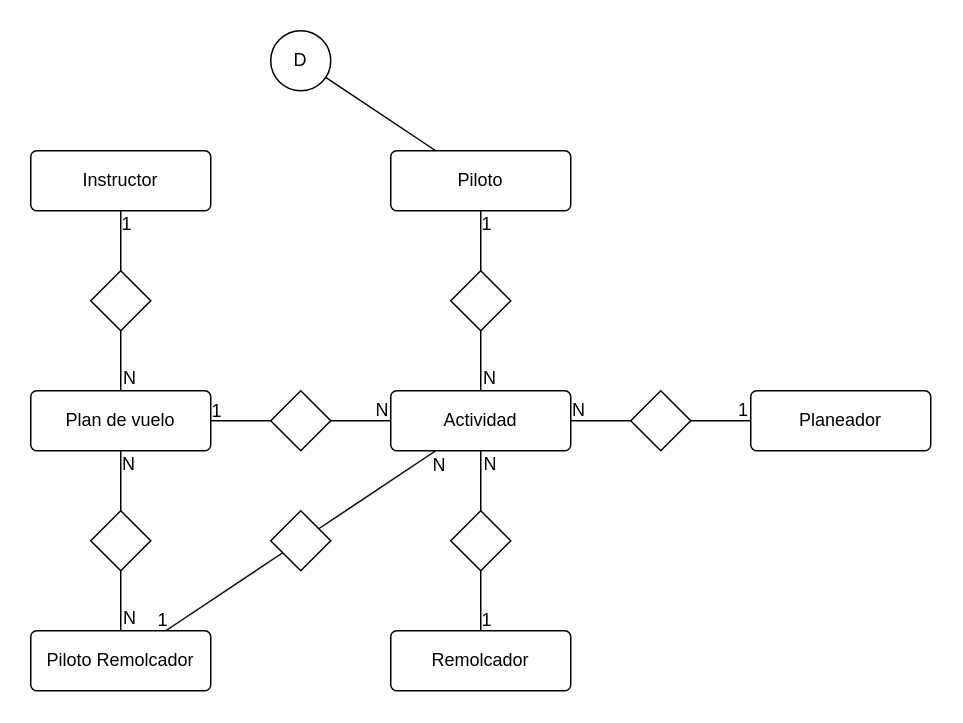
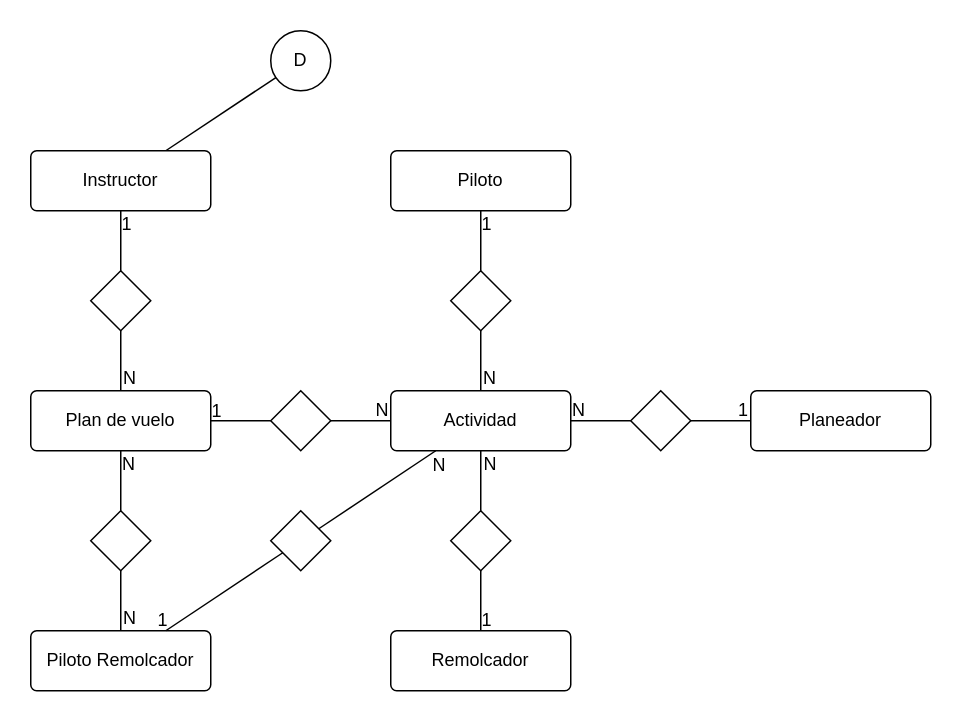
edge "D" -- "Instructor": added
edge "D" -- "Piloto": removed
